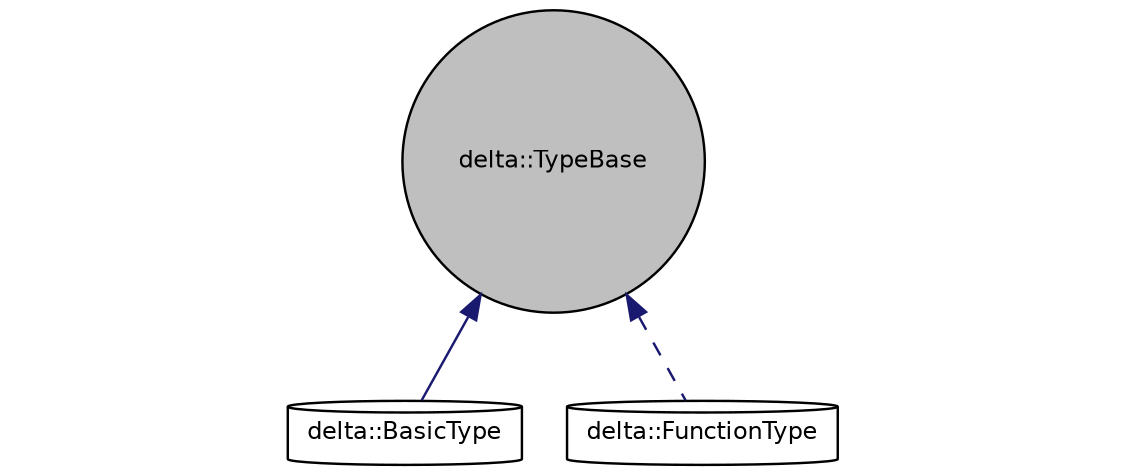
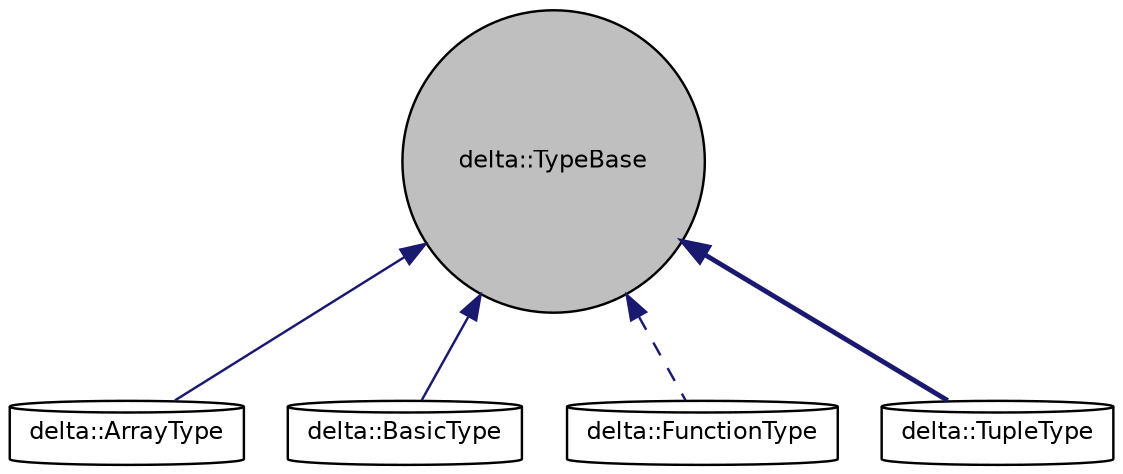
node "delta::ArrayType": added
node "delta::TupleType": added
